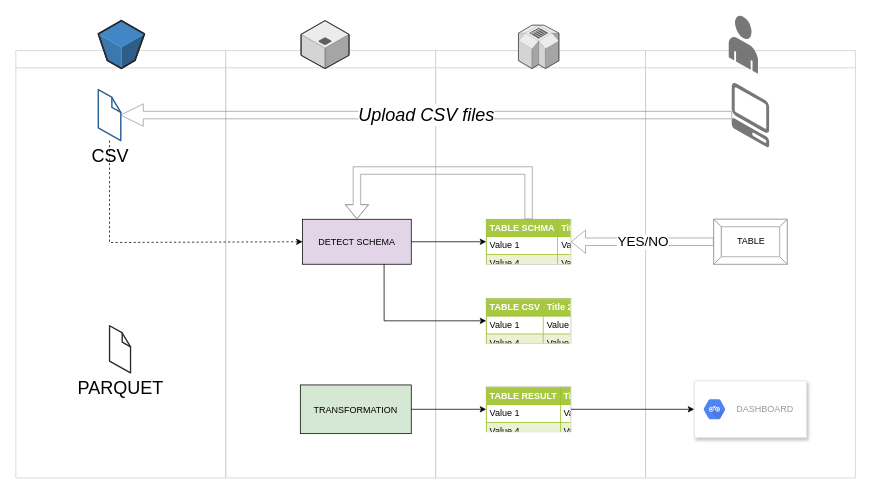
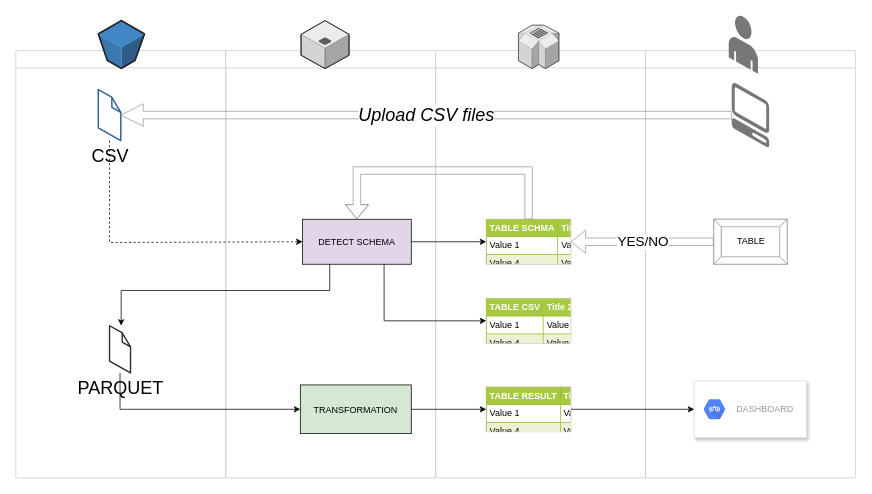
edge "DETECT SCHEMA" -> "PARQUET": added
edge "PARQUET" -> "TRANSFORMATION": added
